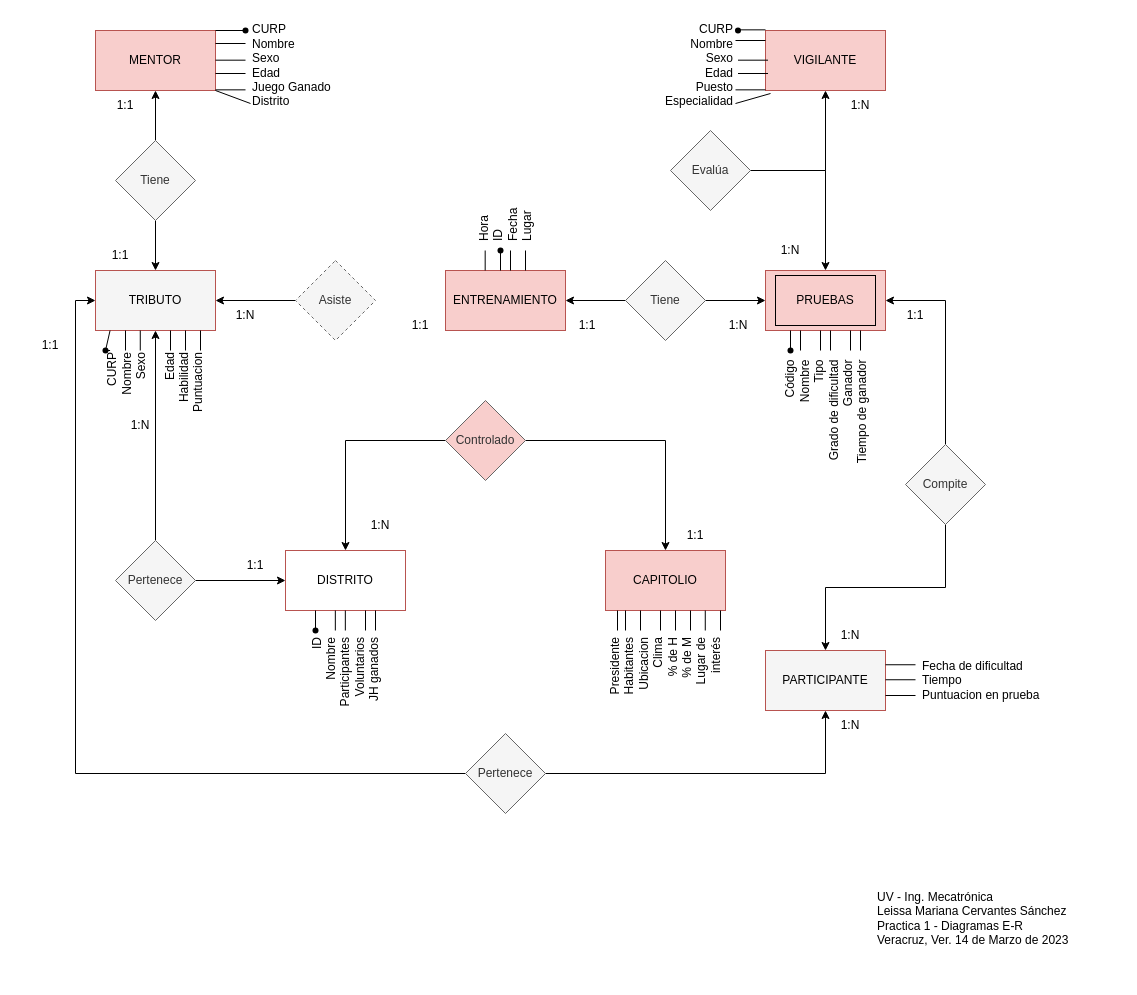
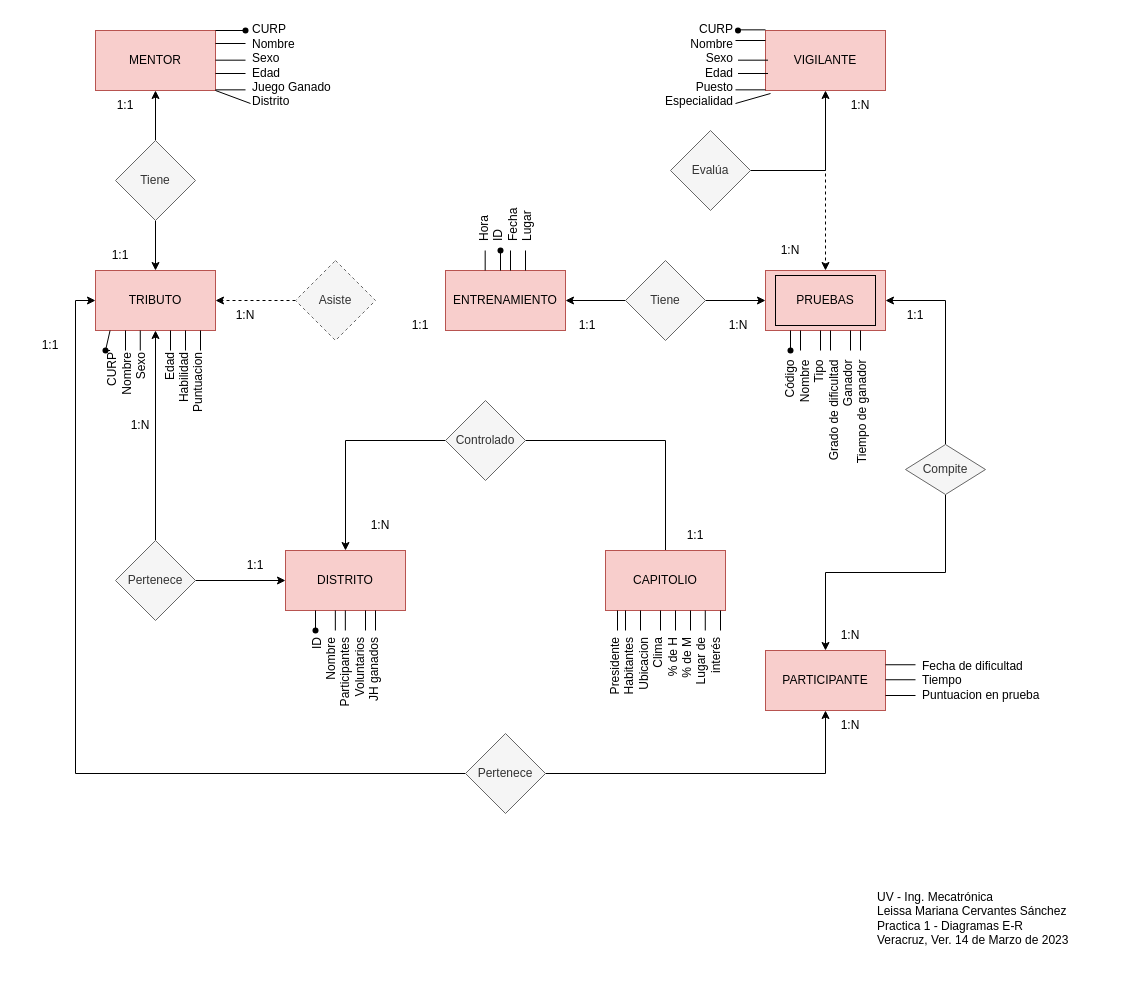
edge "Evalúa" -> "PRUEBAS": style solid -> dashed
node "TRIBUTO": fillcolor #f5f5f5 -> #f8cecc
edge "Asiste" -> "TRIBUTO": style solid -> dashed
node "Controlado": fillcolor #f8cecc -> #f5f5f5
node "Compite": size 80x80 -> 80x50
edge "Controlado" -> "CAPITOLIO": arrowhead classic -> none
node "DISTRITO": fillcolor #ffffff -> #f8cecc
node "PARTICIPANTE": fillcolor #f5f5f5 -> #f8cecc
